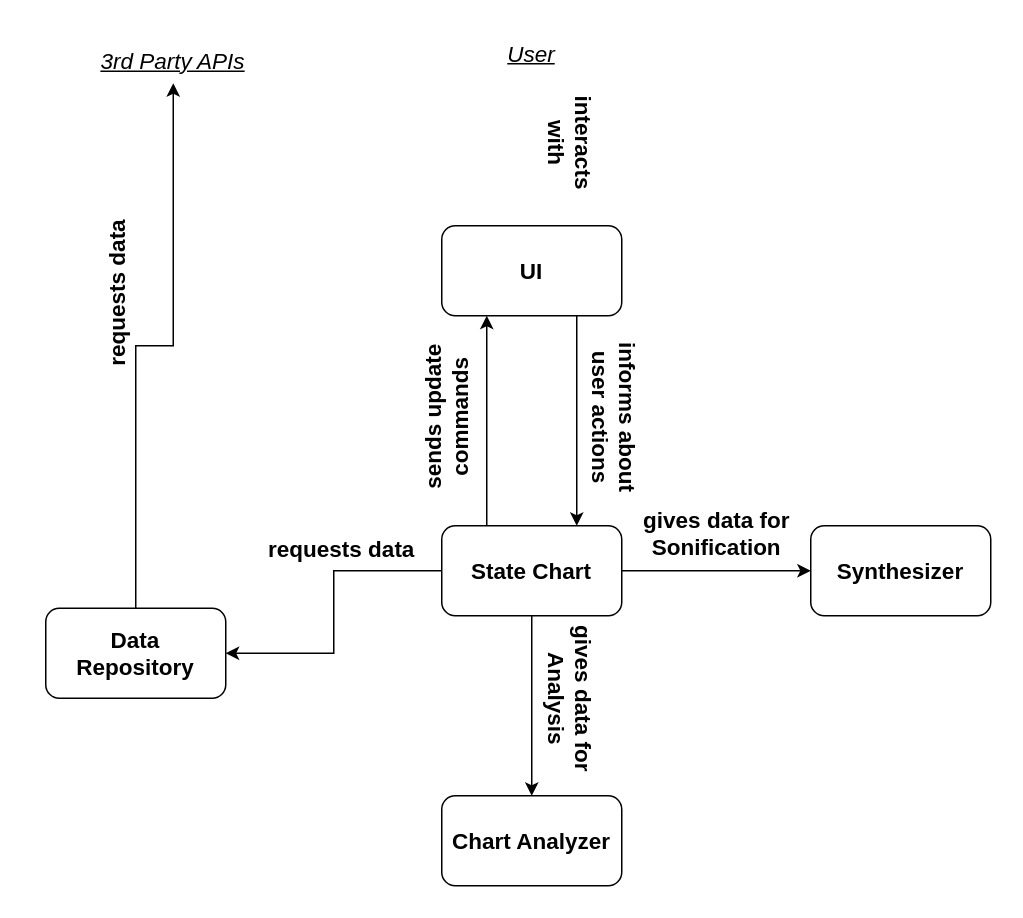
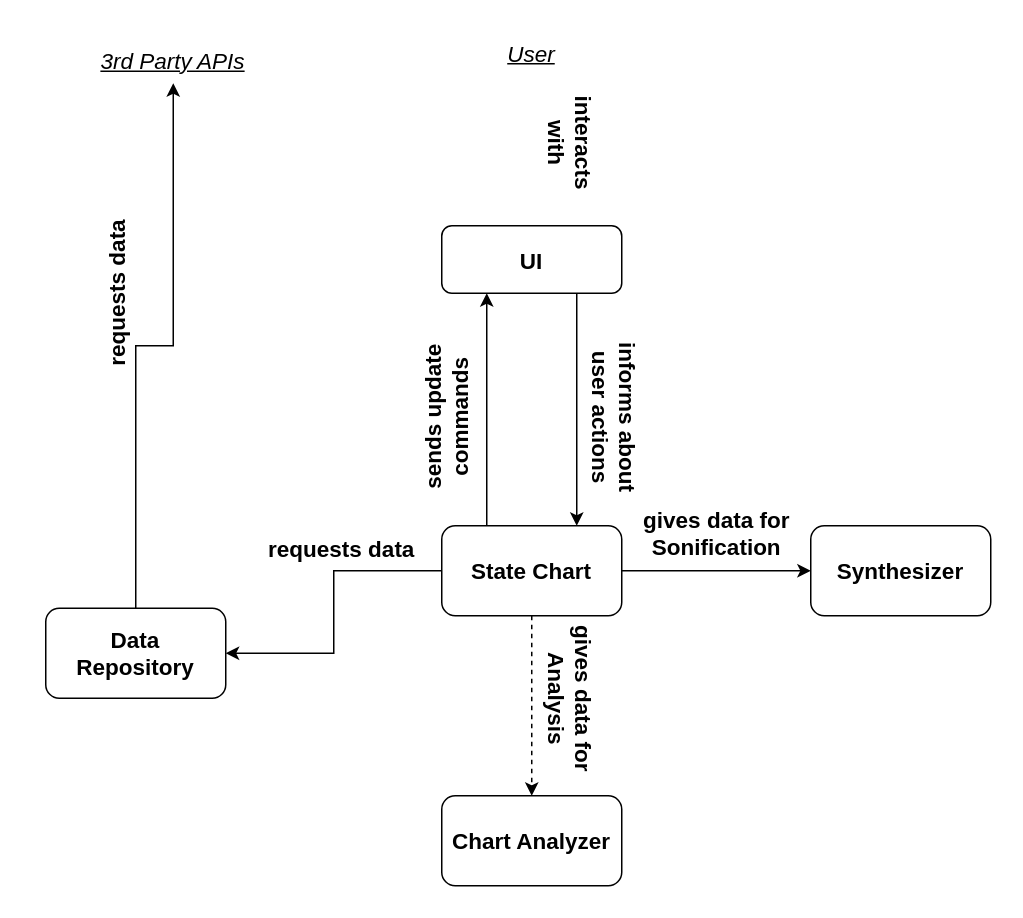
node "UI": size 180x90 -> 180x68
edge "State Chart" -> "Chart Analyzer": style solid -> dashed
